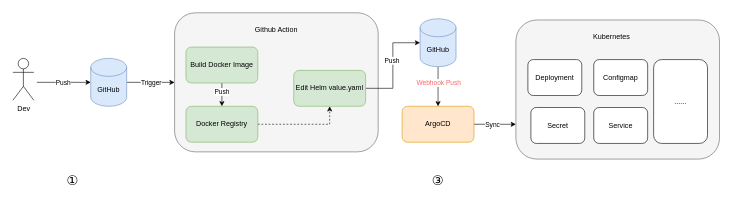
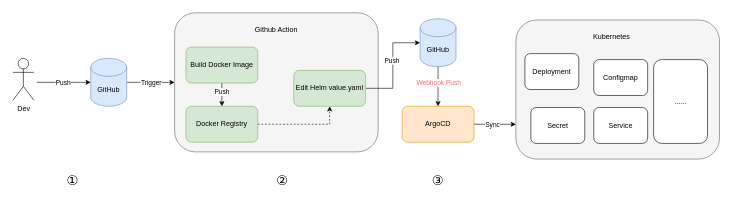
node "Deployment": moved (555, 78) -> (552, 72)
node "②": added
